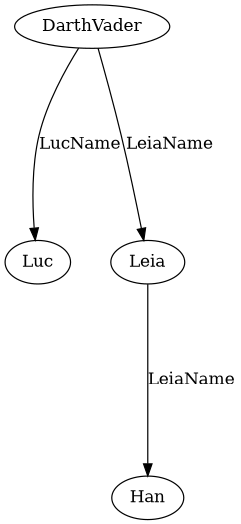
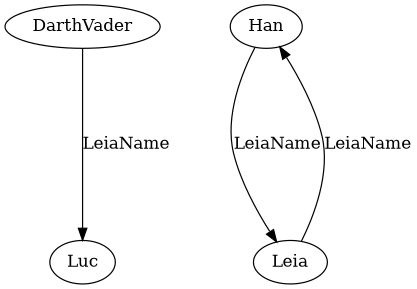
edge "DarthVader" -> "Leia": now "Han" -> "Leia"
edge "DarthVader" -> "Luc": label "LucName" -> "LeiaName"
